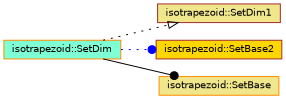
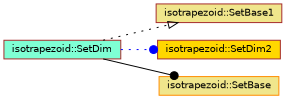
node "isotrapezoid::SetDim1": label "isotrapezoid::SetDim1" -> "isotrapezoid::SetBase1"
node "isotrapezoid::SetDim": color darkorange -> brown
node "isotrapezoid::SetBase2": label "isotrapezoid::SetBase2" -> "isotrapezoid::SetDim2"
